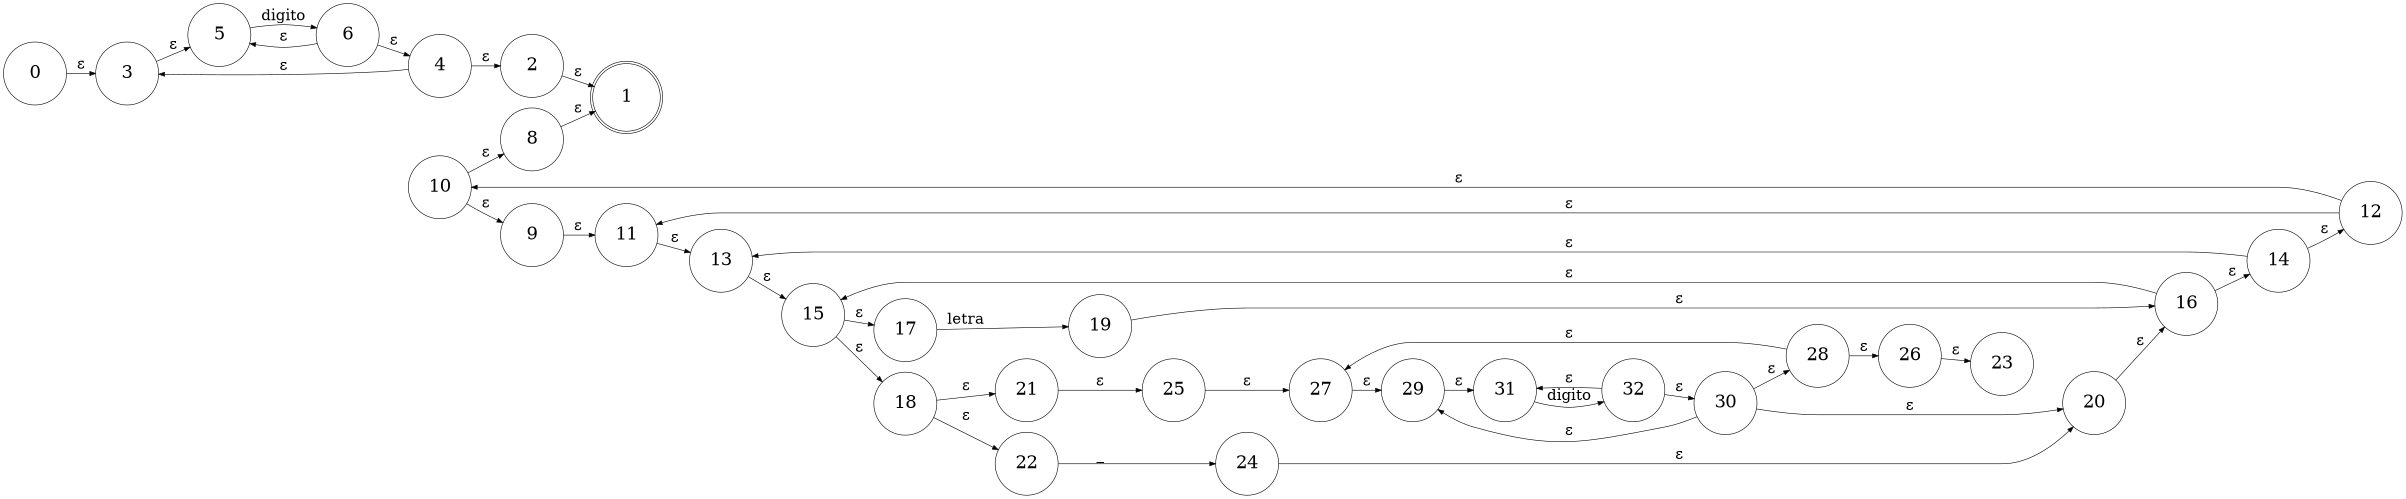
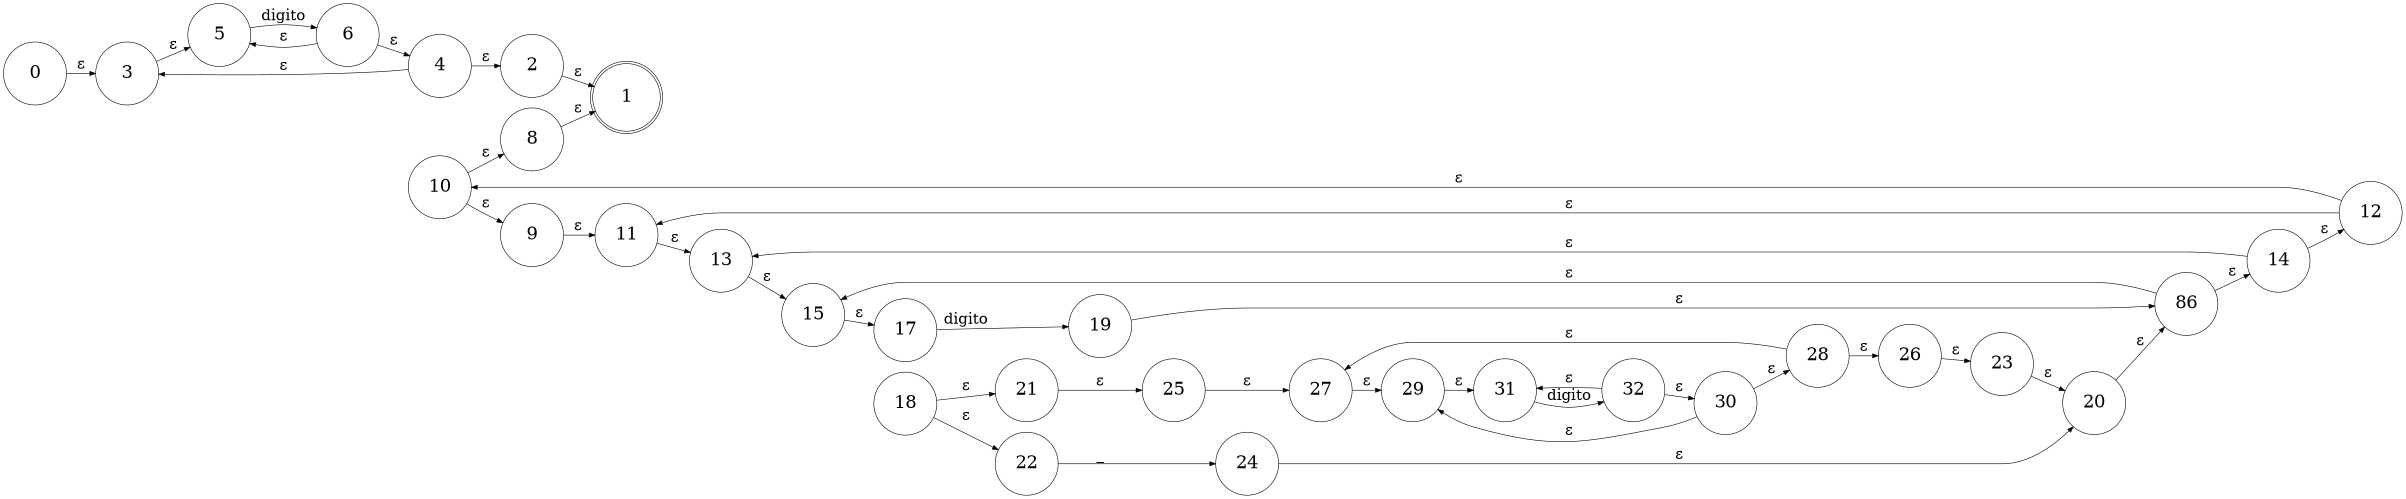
node "16": label "16" -> "86"
edge "17" -> "19": label "letra" -> "digito"
edge "15" -> "18": removed, label "ɛ"
edge "30" -> "20": now "23" -> "20"
